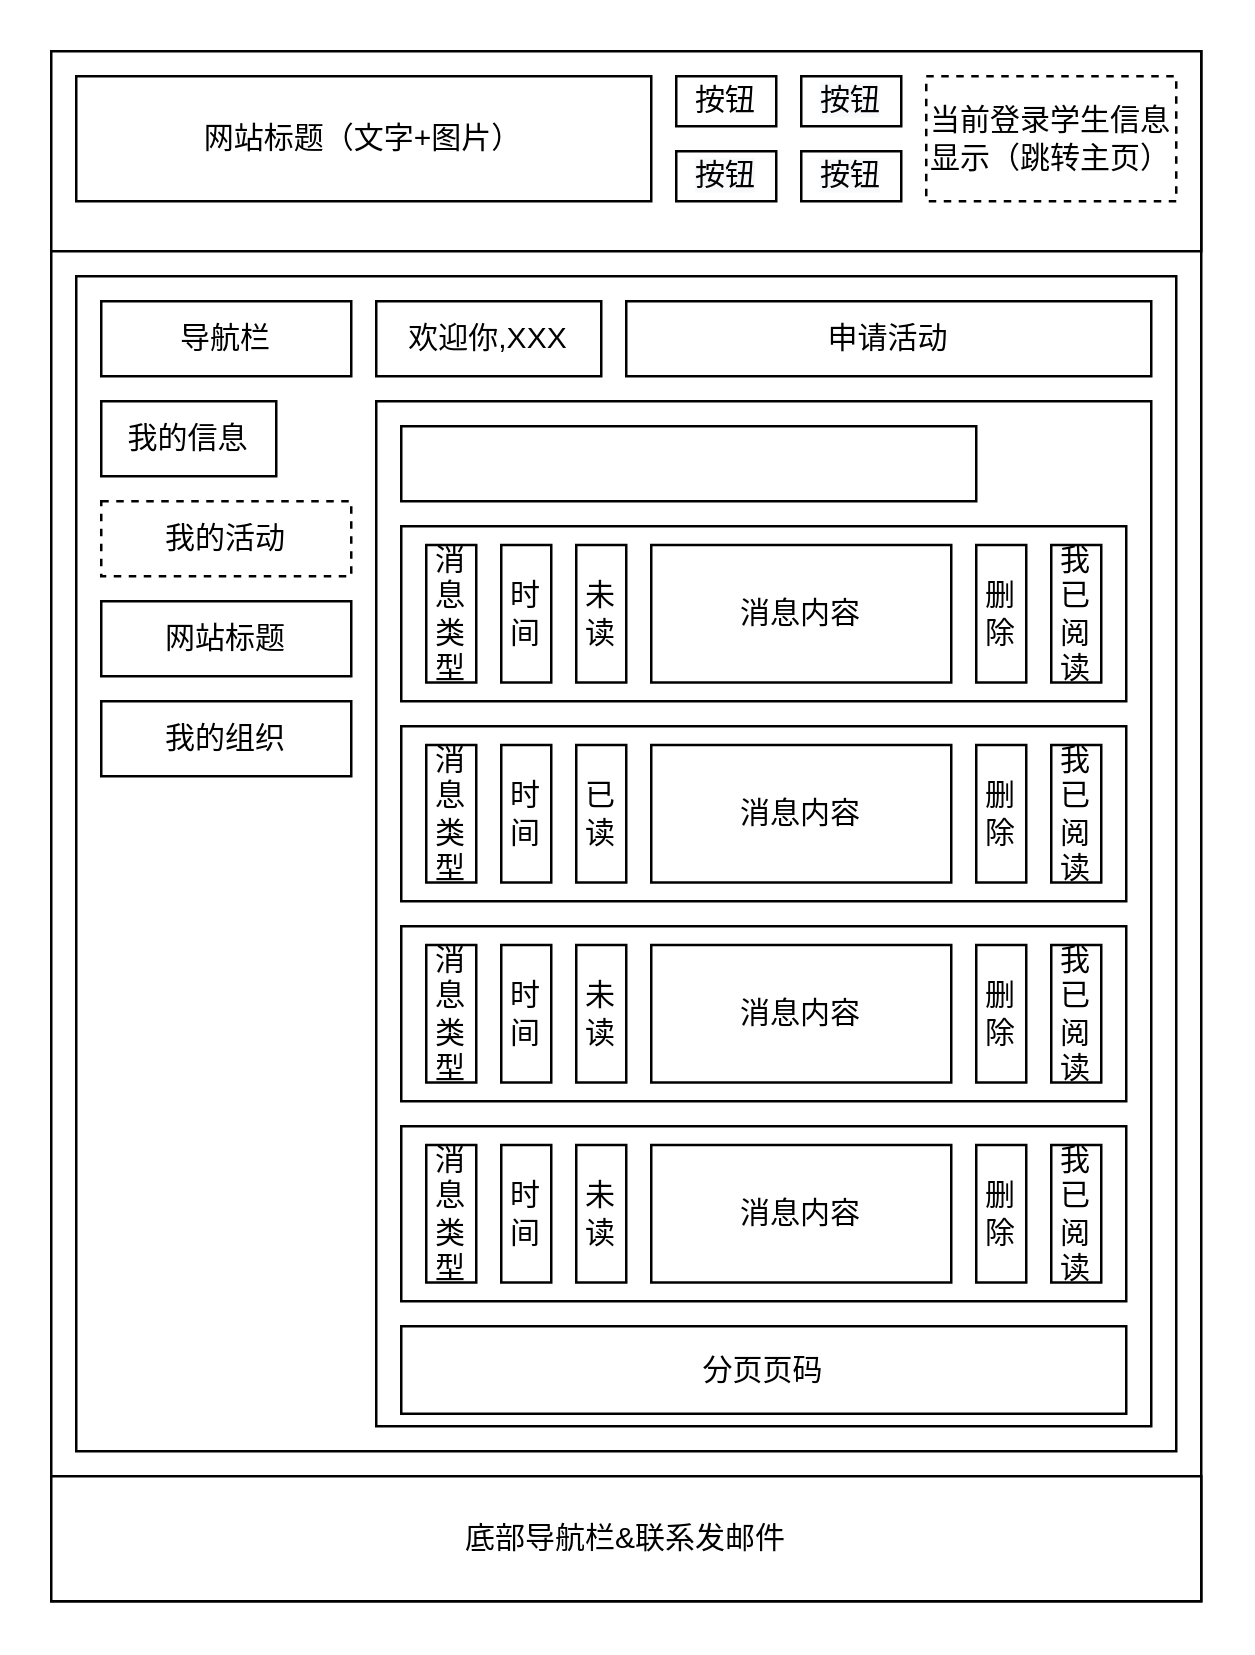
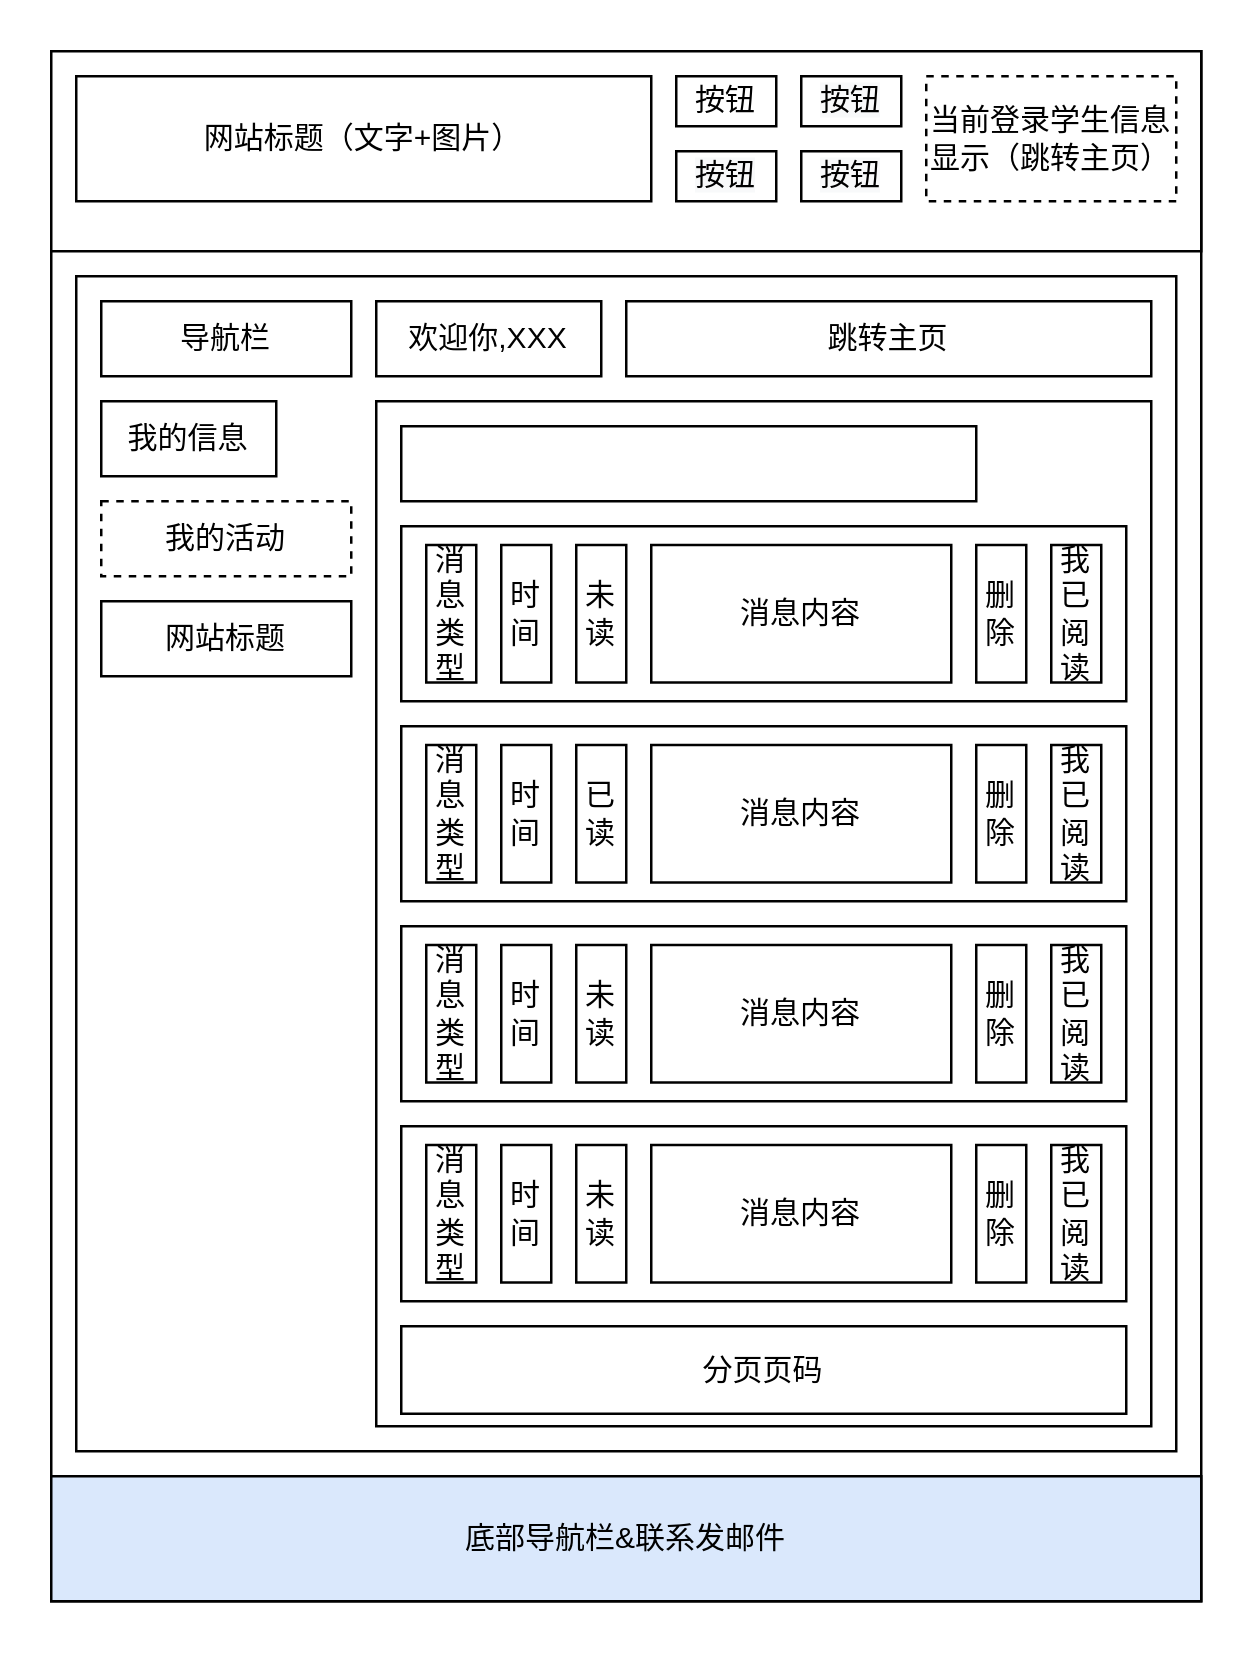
node "申请活动": label "申请活动" -> "跳转主页"
node "我的组织": removed
node "底部导航栏&联系发邮件": fillcolor #ffffff -> #dae8fc
